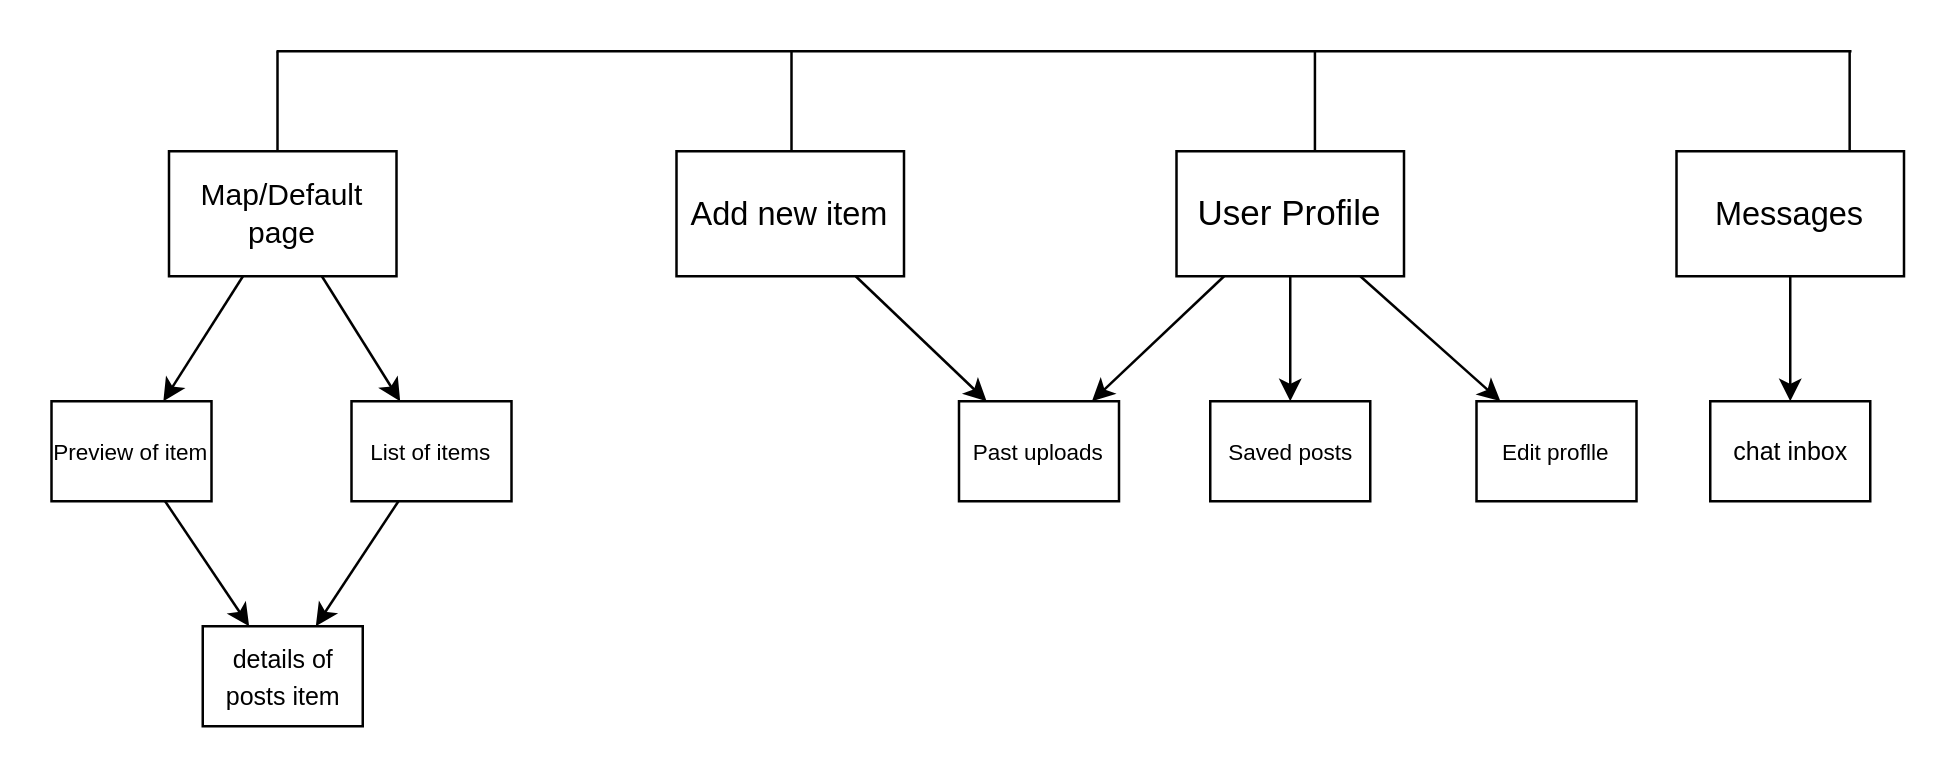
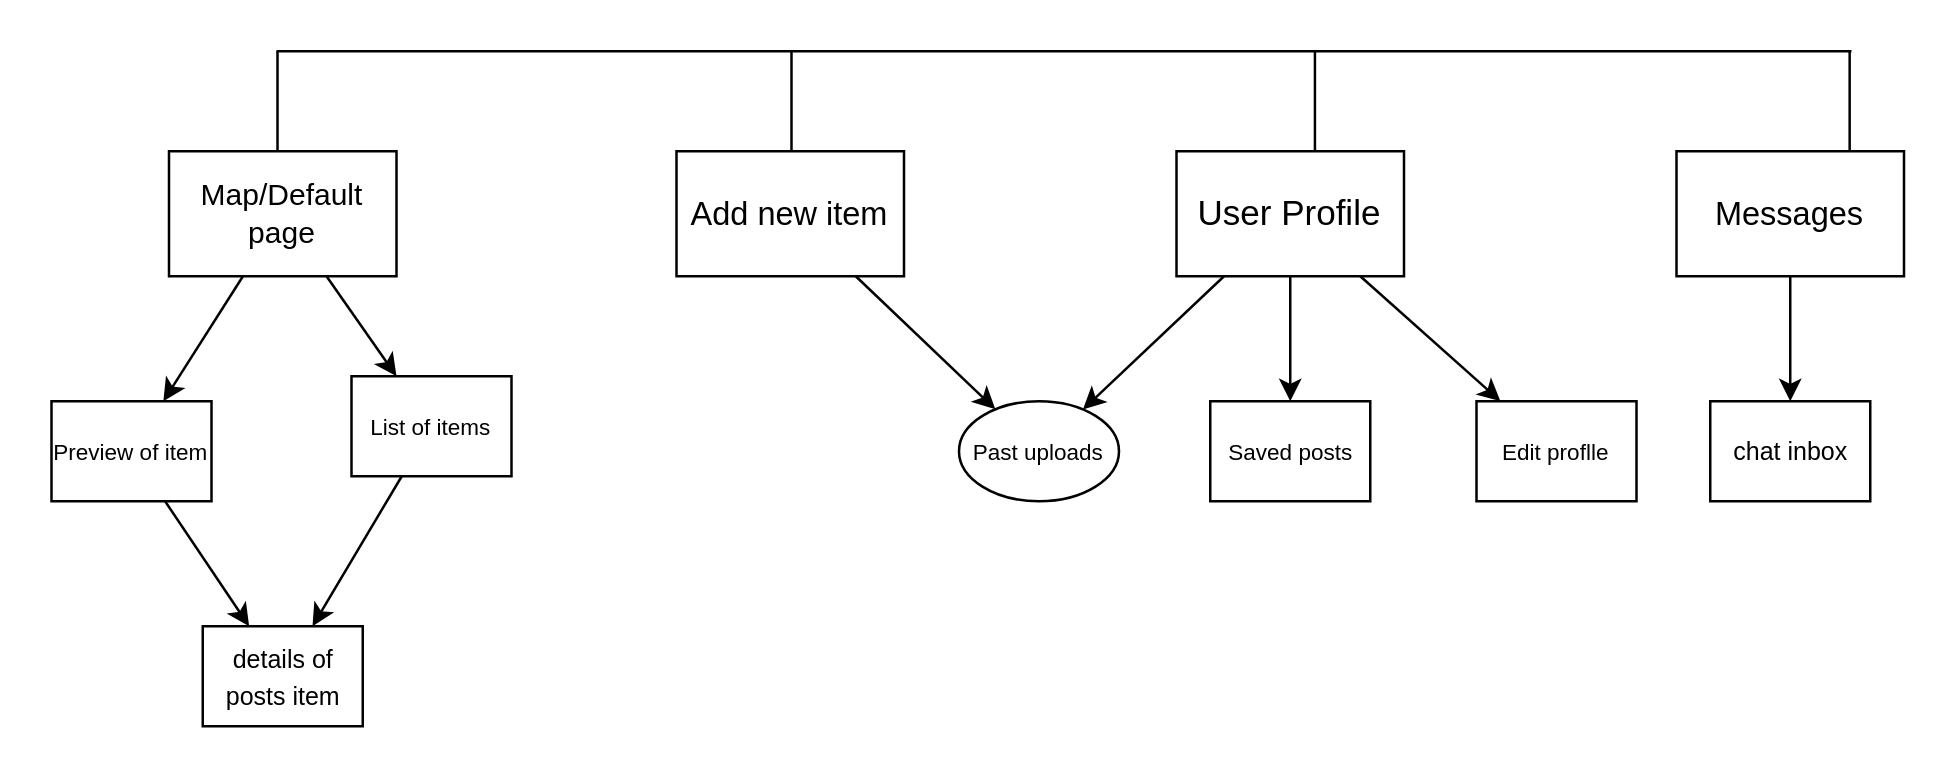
node "List of items": moved (431, 451) -> (431, 426)
node "Past uploads": shape rectangle -> ellipse
